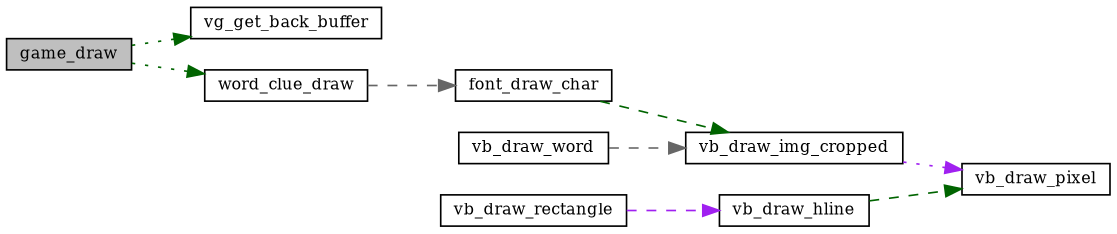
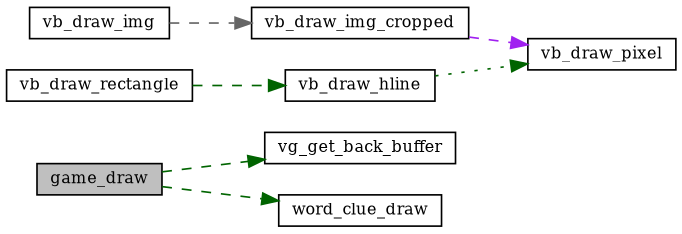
edge "game_draw" -> "vg_get_back_buffer": style dotted -> dashed
edge "game_draw" -> "word_clue_draw": style dotted -> dashed
node "font_draw_char": removed
node "vb_draw_word": label "vb_draw_word" -> "vb_draw_img"
edge "vb_draw_img_cropped" -> "vb_draw_pixel": style dotted -> dashed
edge "vb_draw_hline" -> "vb_draw_pixel": style dashed -> dotted
edge "vb_draw_rectangle" -> "vb_draw_hline": color purple -> darkgreen
